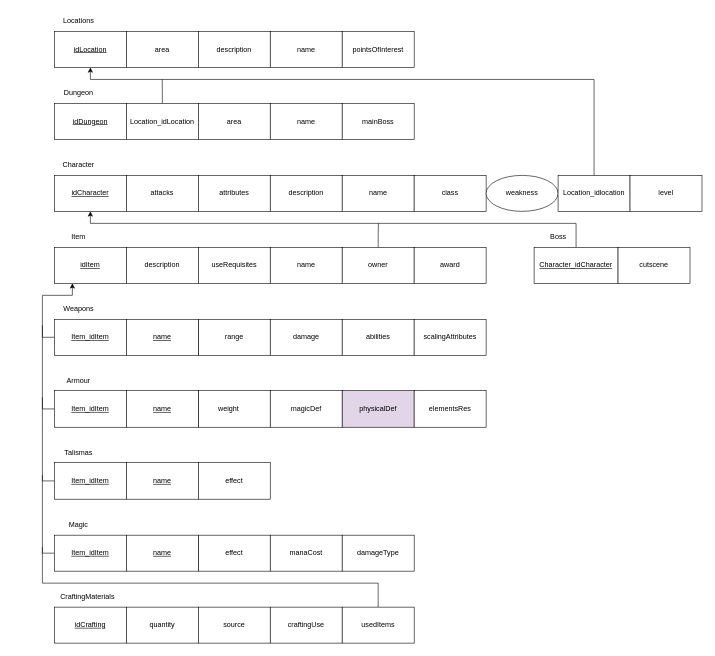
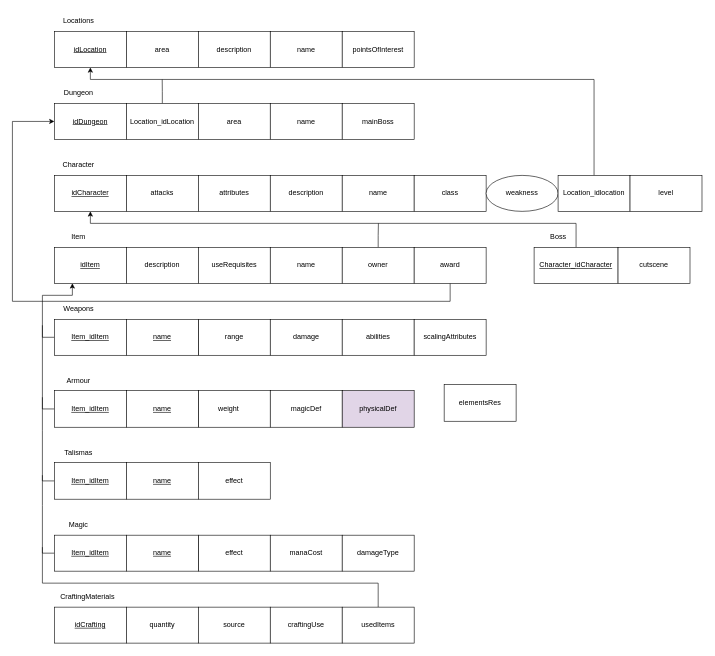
edge "award" -> "idDungeon": added
node "elementsRes": moved (450, 409) -> (480, 403)
